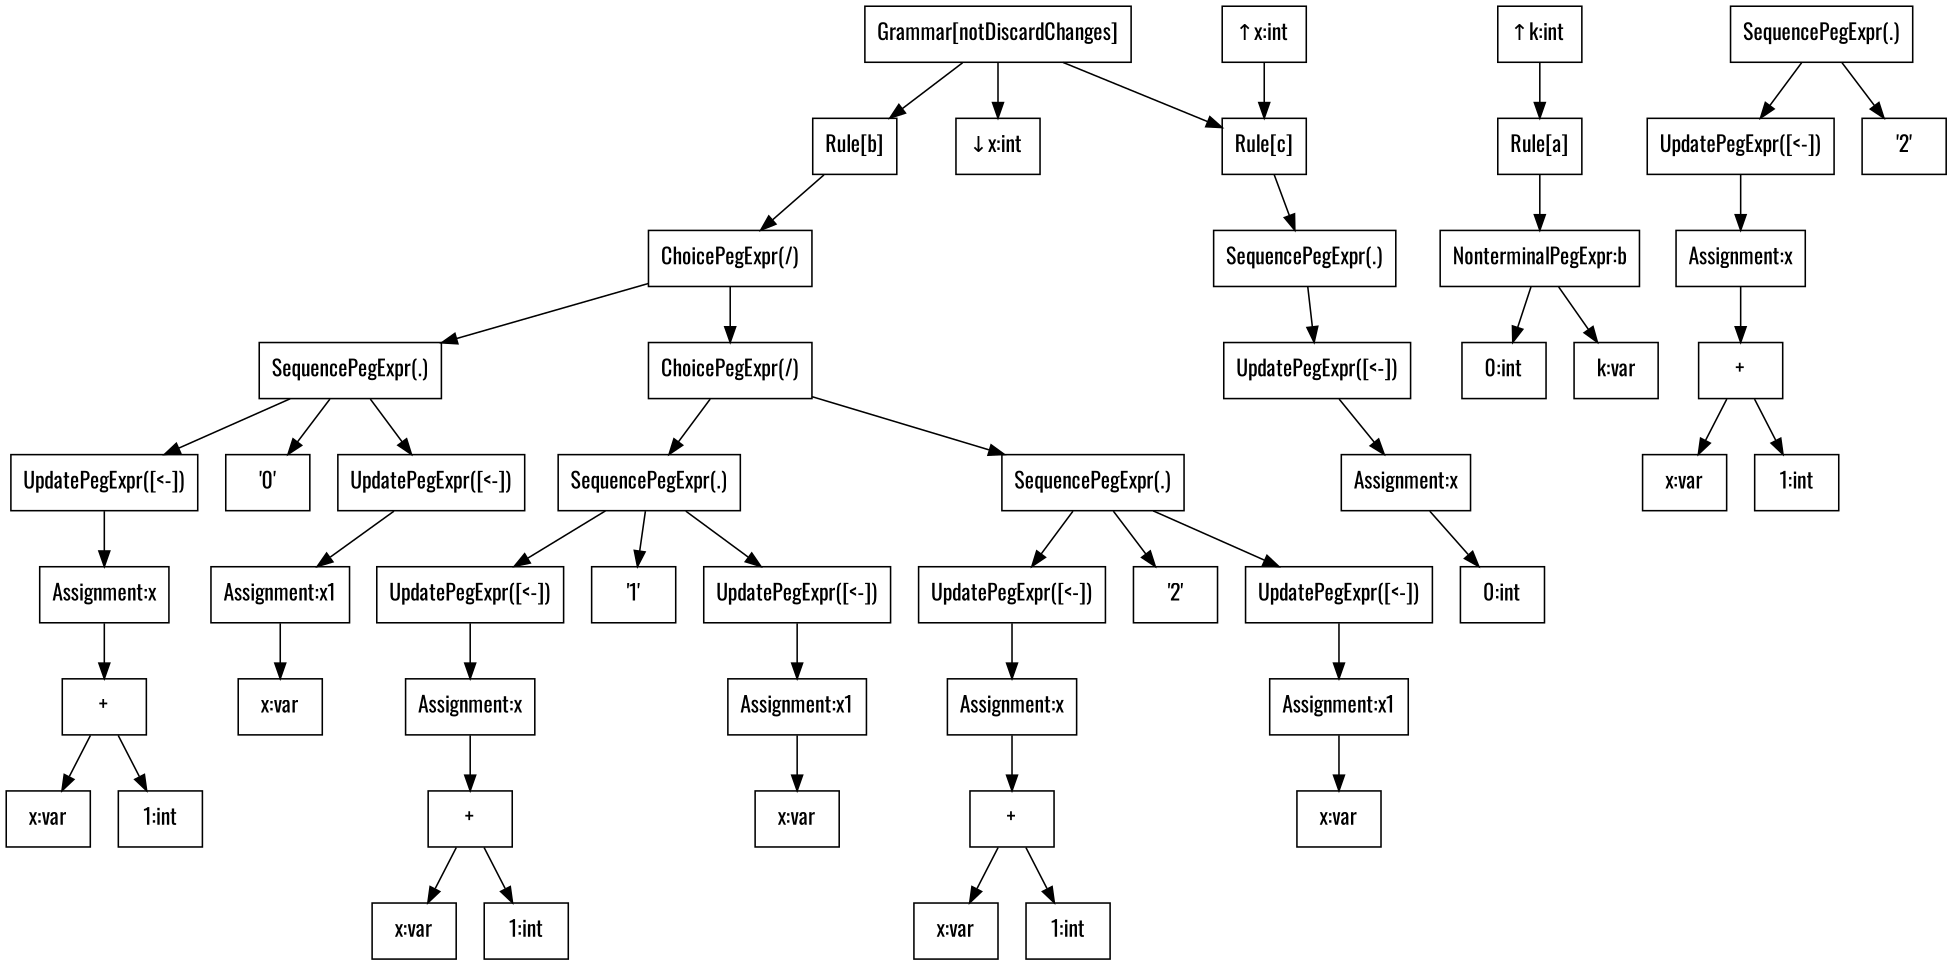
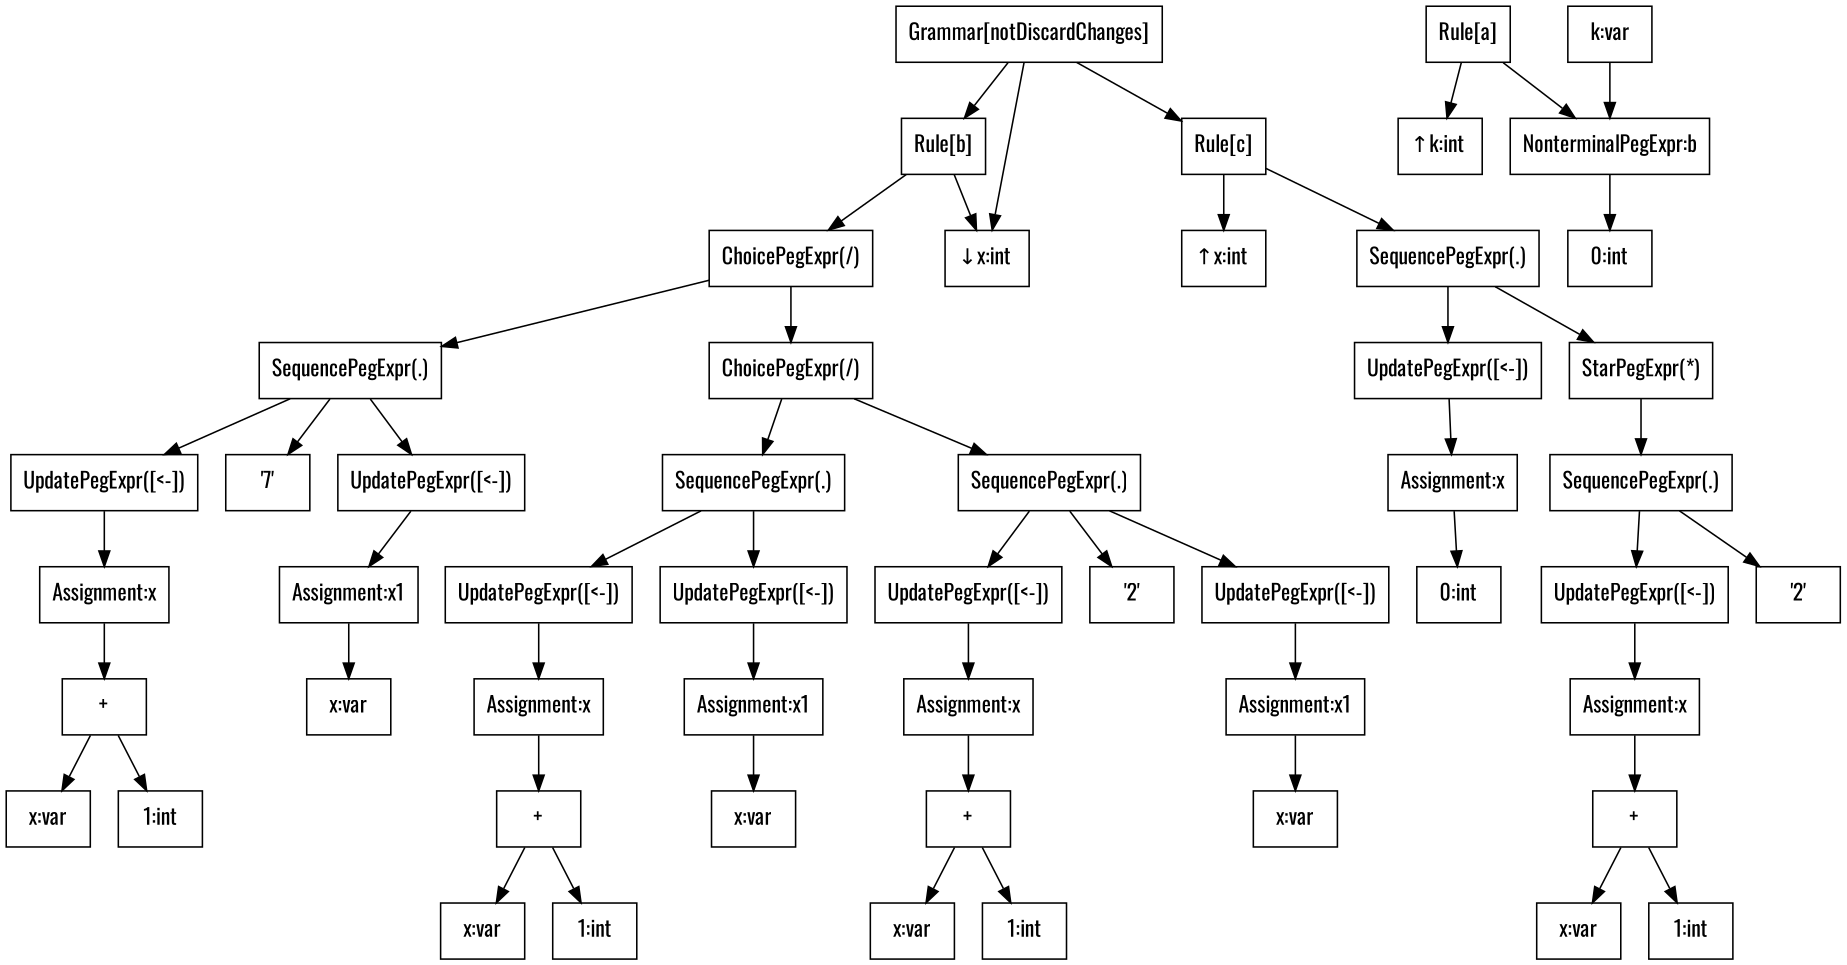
edge "↑x:int" -> "Rule[c]": reversed
edge "↑k:int" -> "Rule[a]": reversed
edge "Rule[b]" -> "↓x:int": added
edge "NonterminalPegExpr:b" -> "k:var": reversed
node "StarPegExpr(*)": added
node "'0'": label "'0'" -> "'7'"
node "'1'": removed
